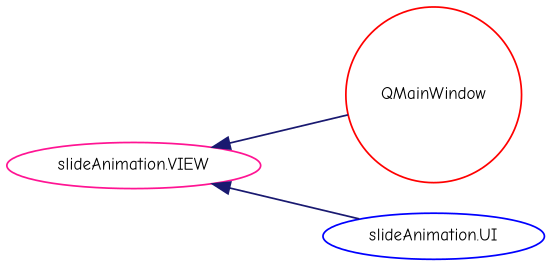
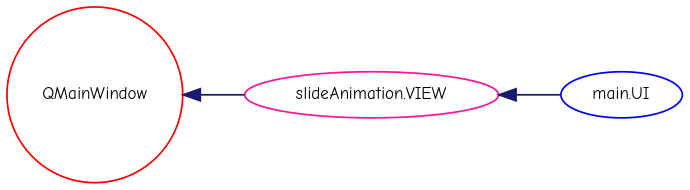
edge "QMainWindow" -> "slideAnimation.VIEW": reversed
node "slideAnimation.UI": label "slideAnimation.UI" -> "main.UI"
